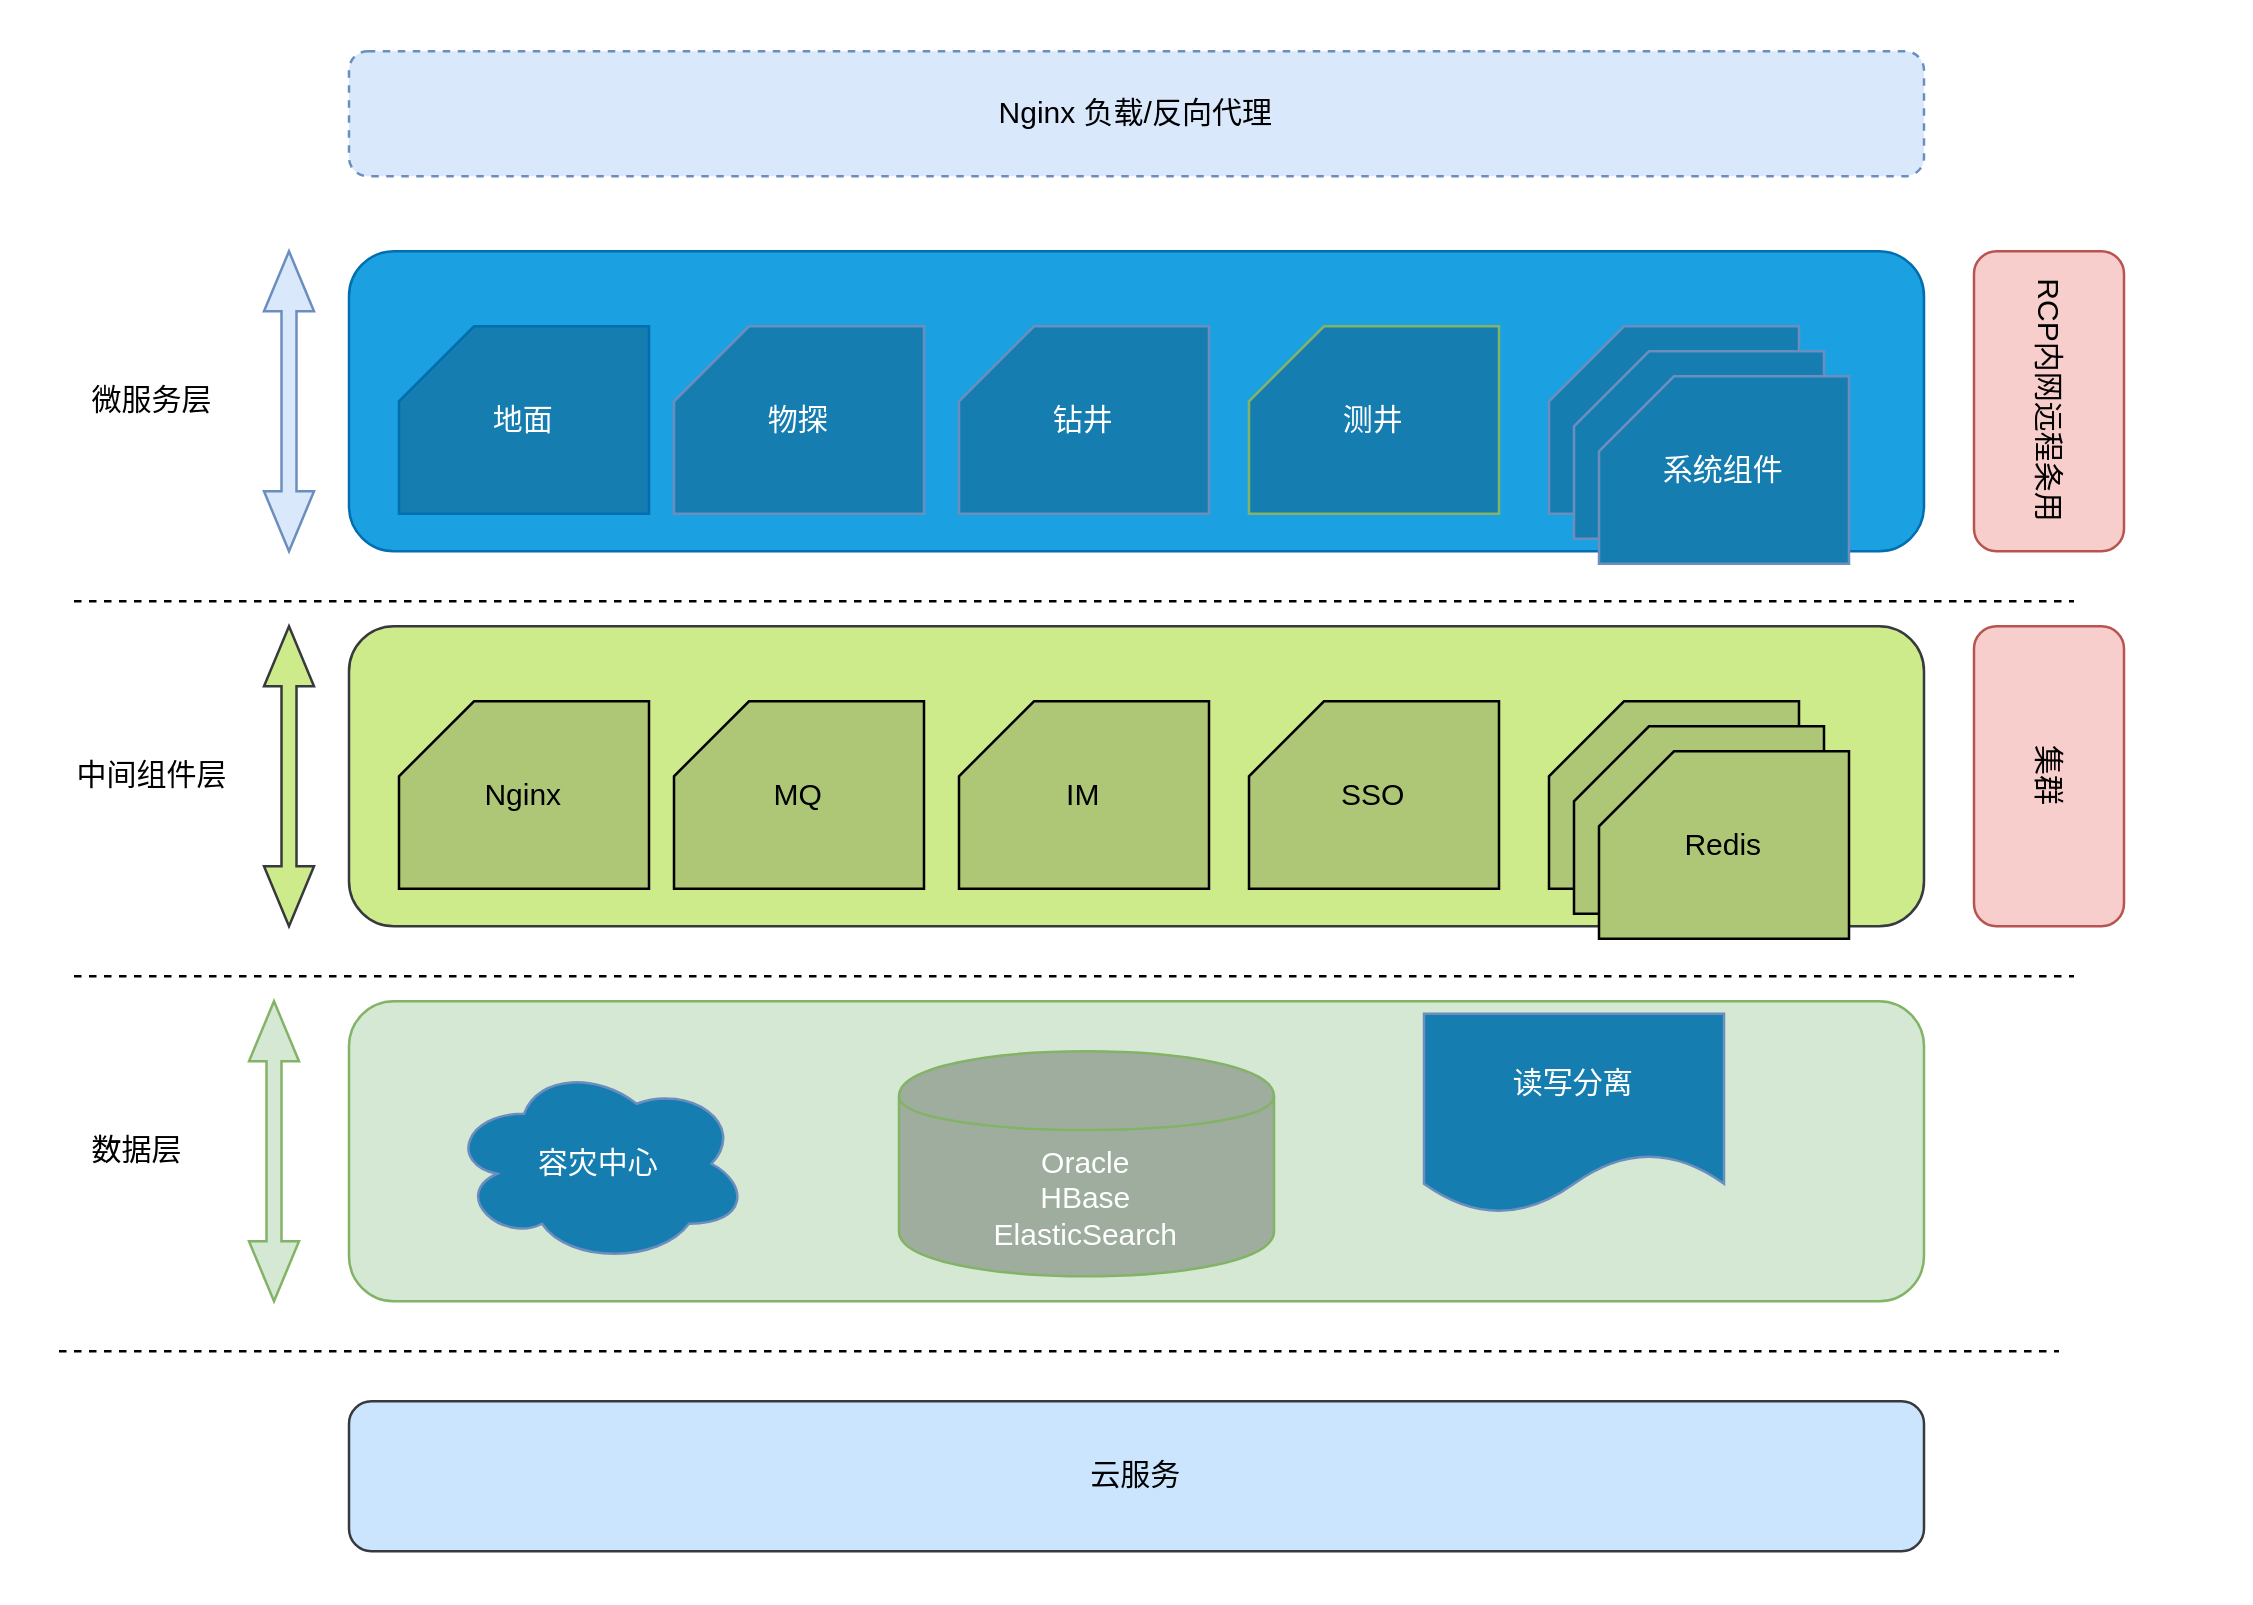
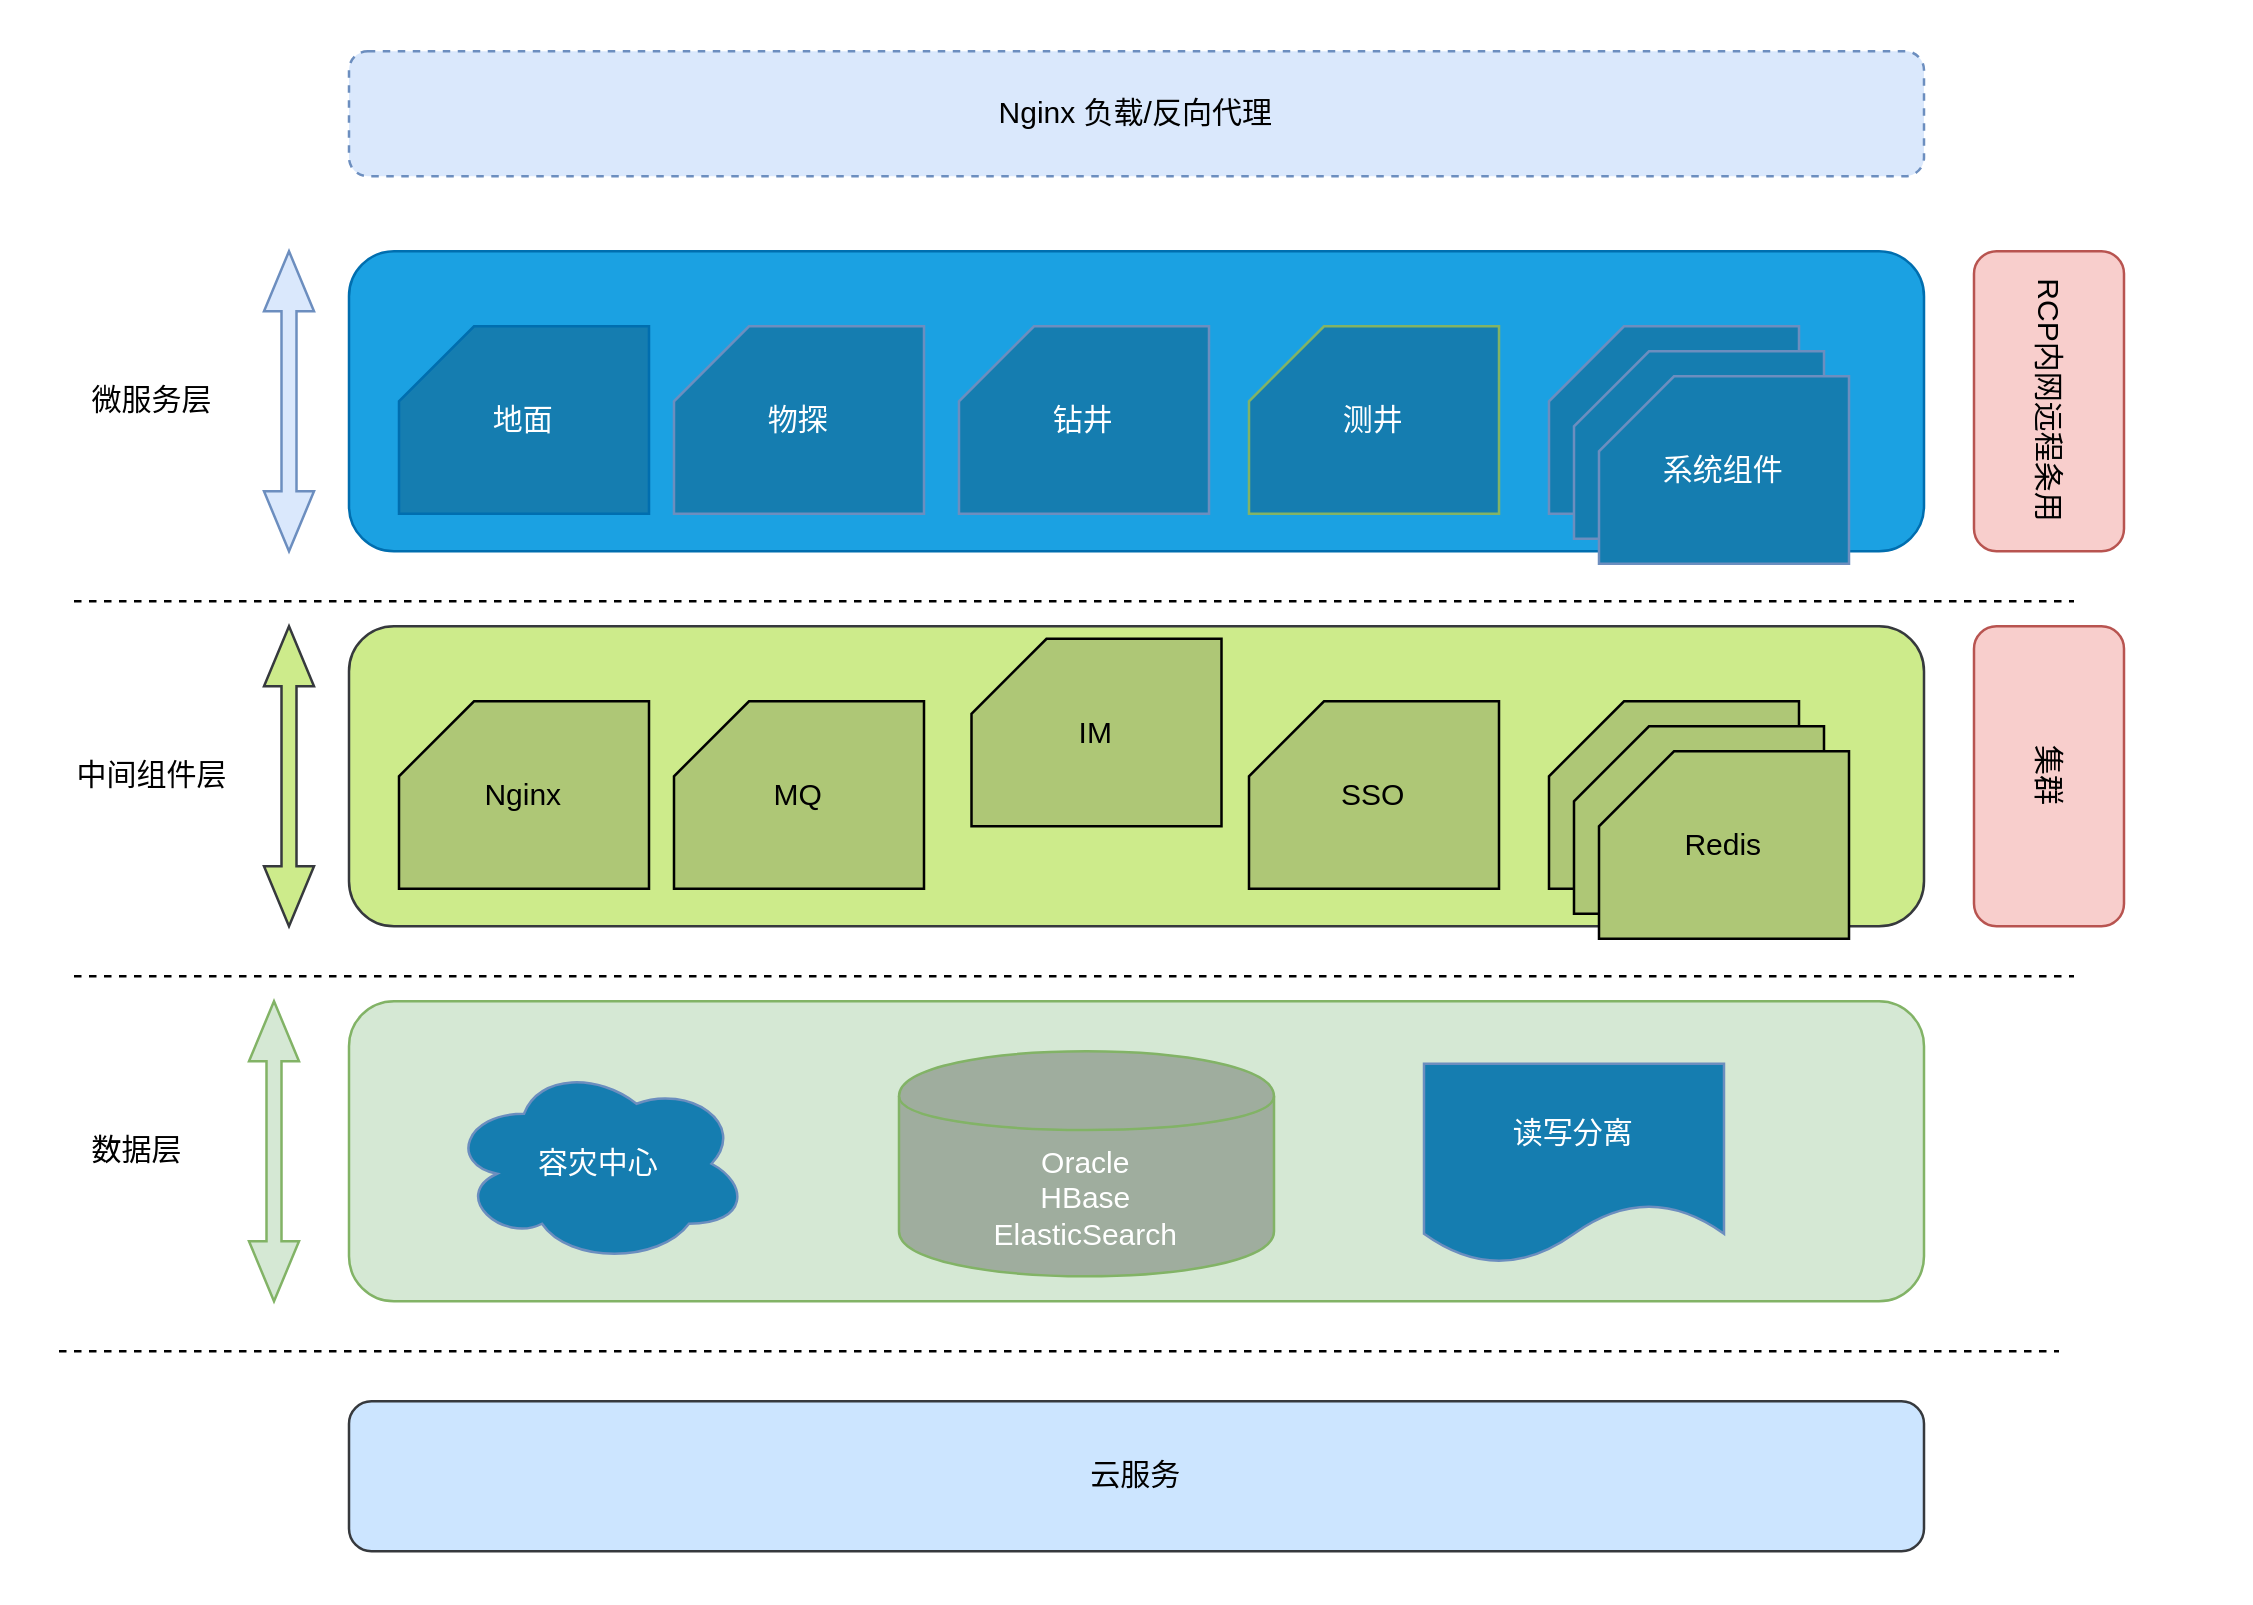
node "IM": moved (1084, 795) -> (1096, 733)
node "读写分离": moved (1574, 1114) -> (1574, 1164)
